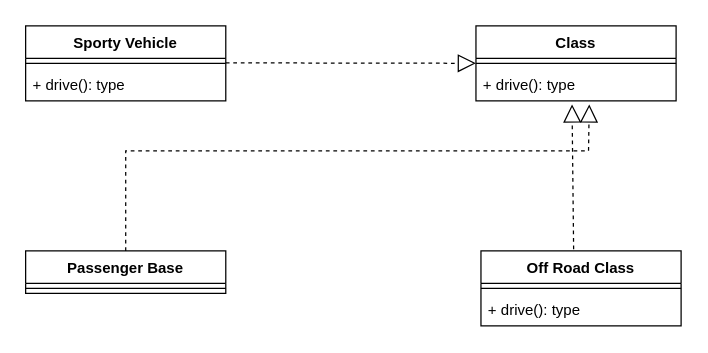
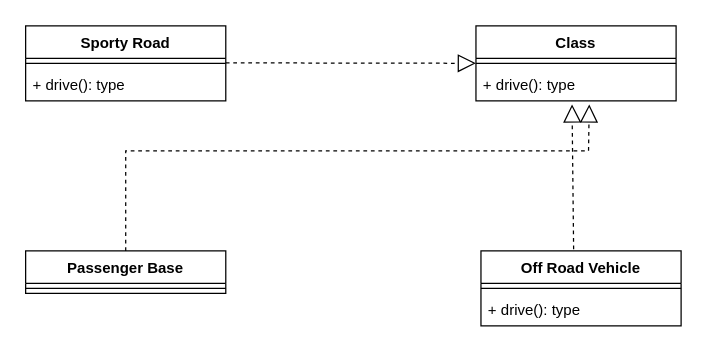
node "Sporty Vehicle": label "Sporty Vehicle" -> "Sporty Road"
node "Off Road Class": label "Off Road Class" -> "Off Road Vehicle"
